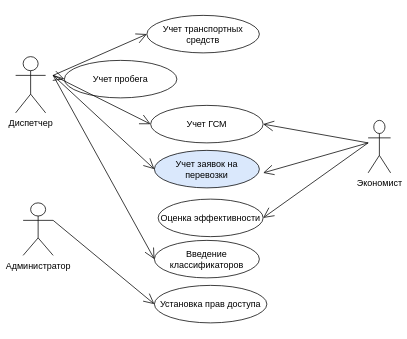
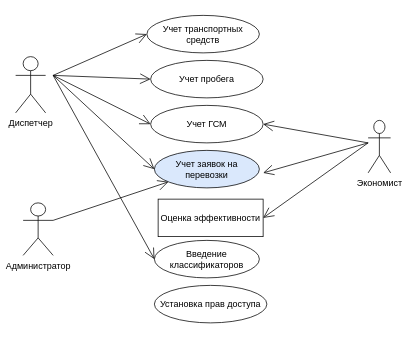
node "Учет пробега": moved (120, 79) -> (207, 79)
node "Оценка эффективности": shape ellipse -> rectangle
edge "Администратор" -> "Установка прав доступа": now "Администратор" -> "Учет заявок на перевозки"
